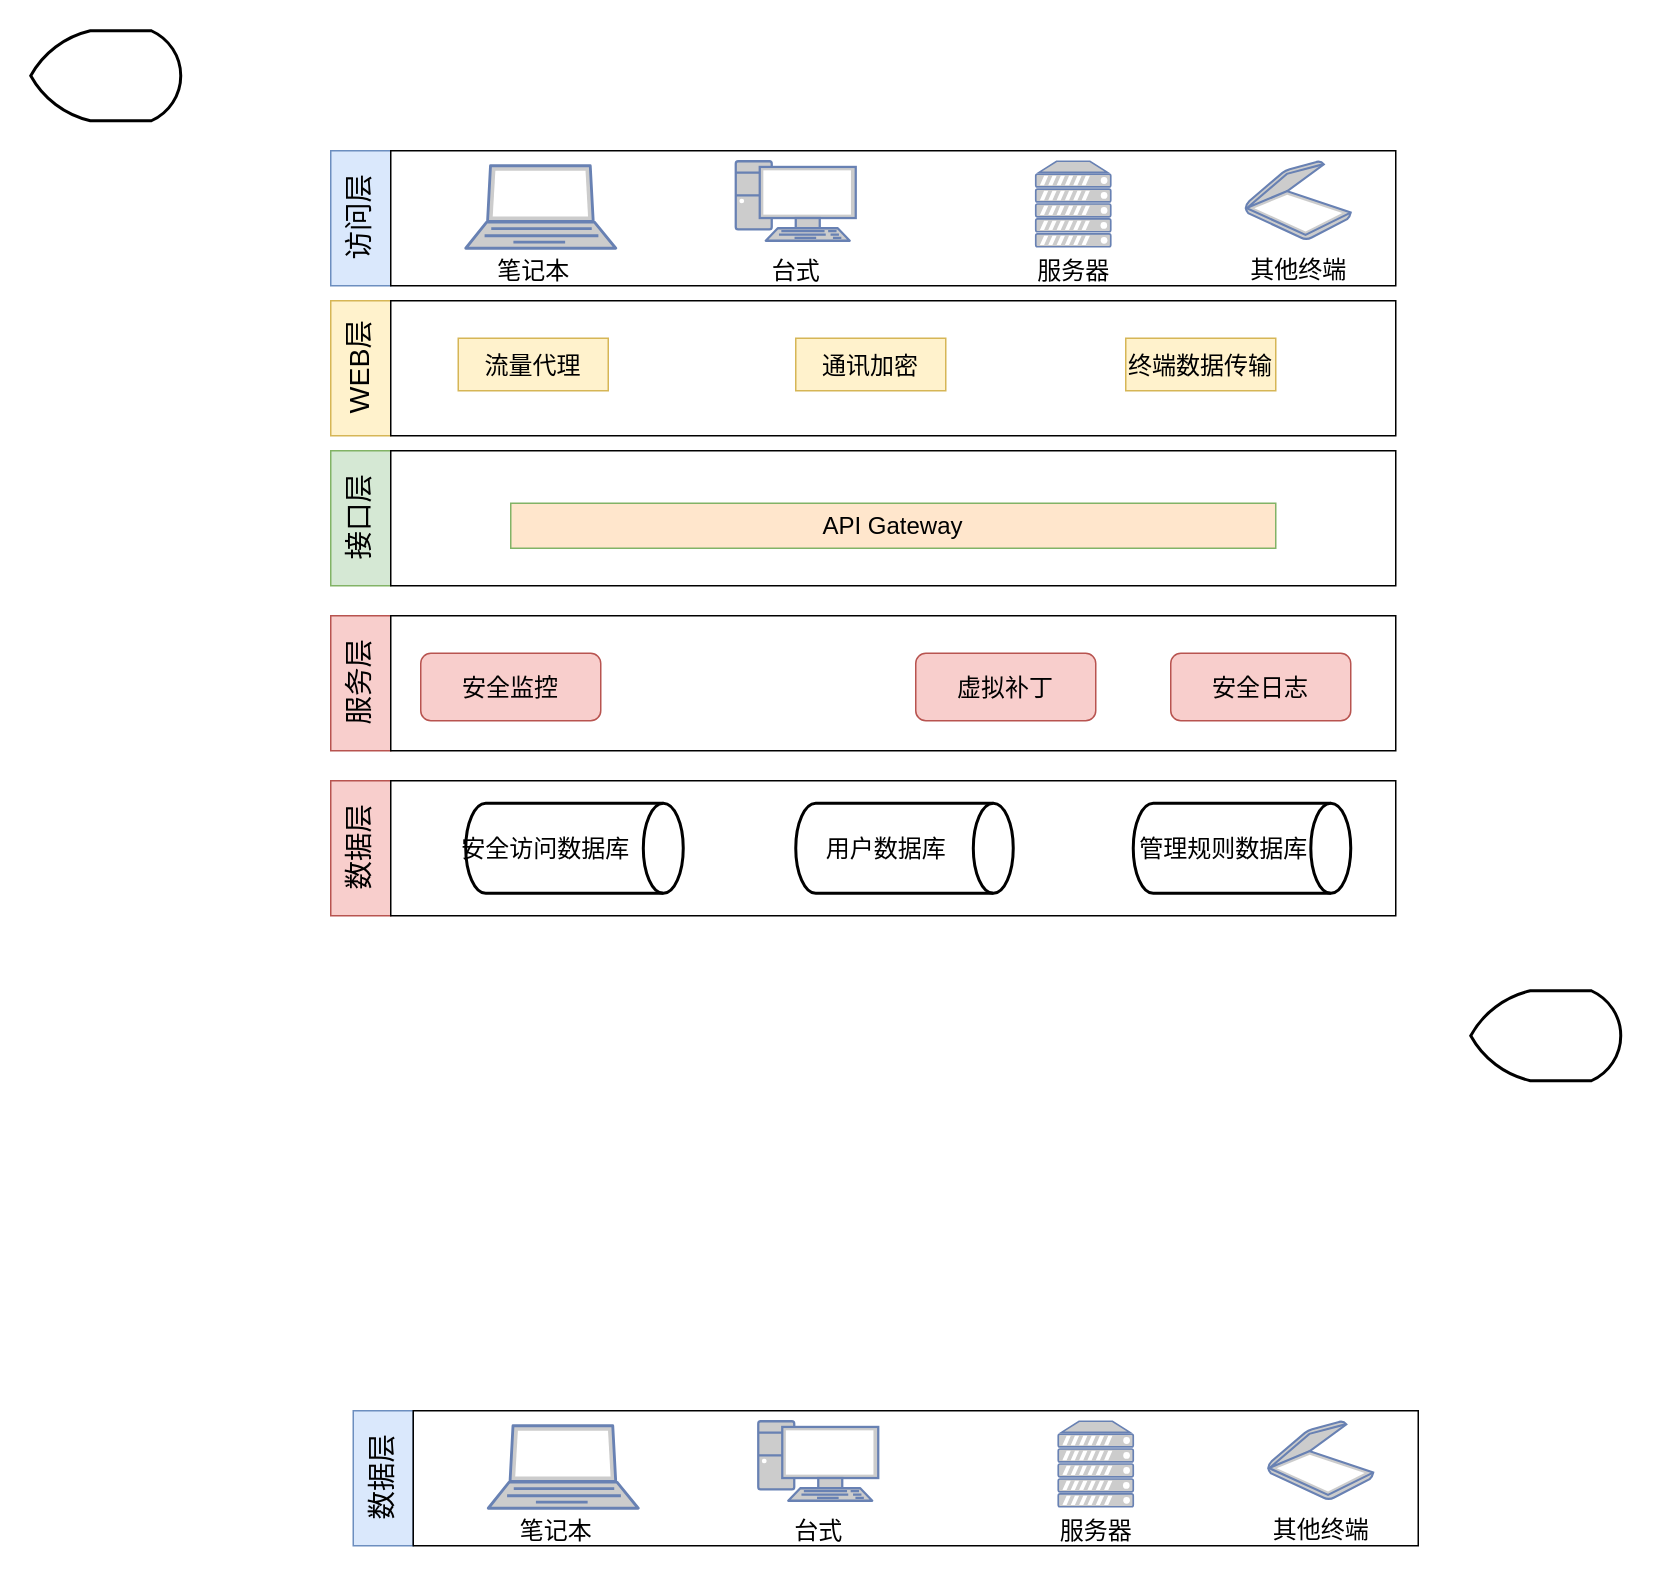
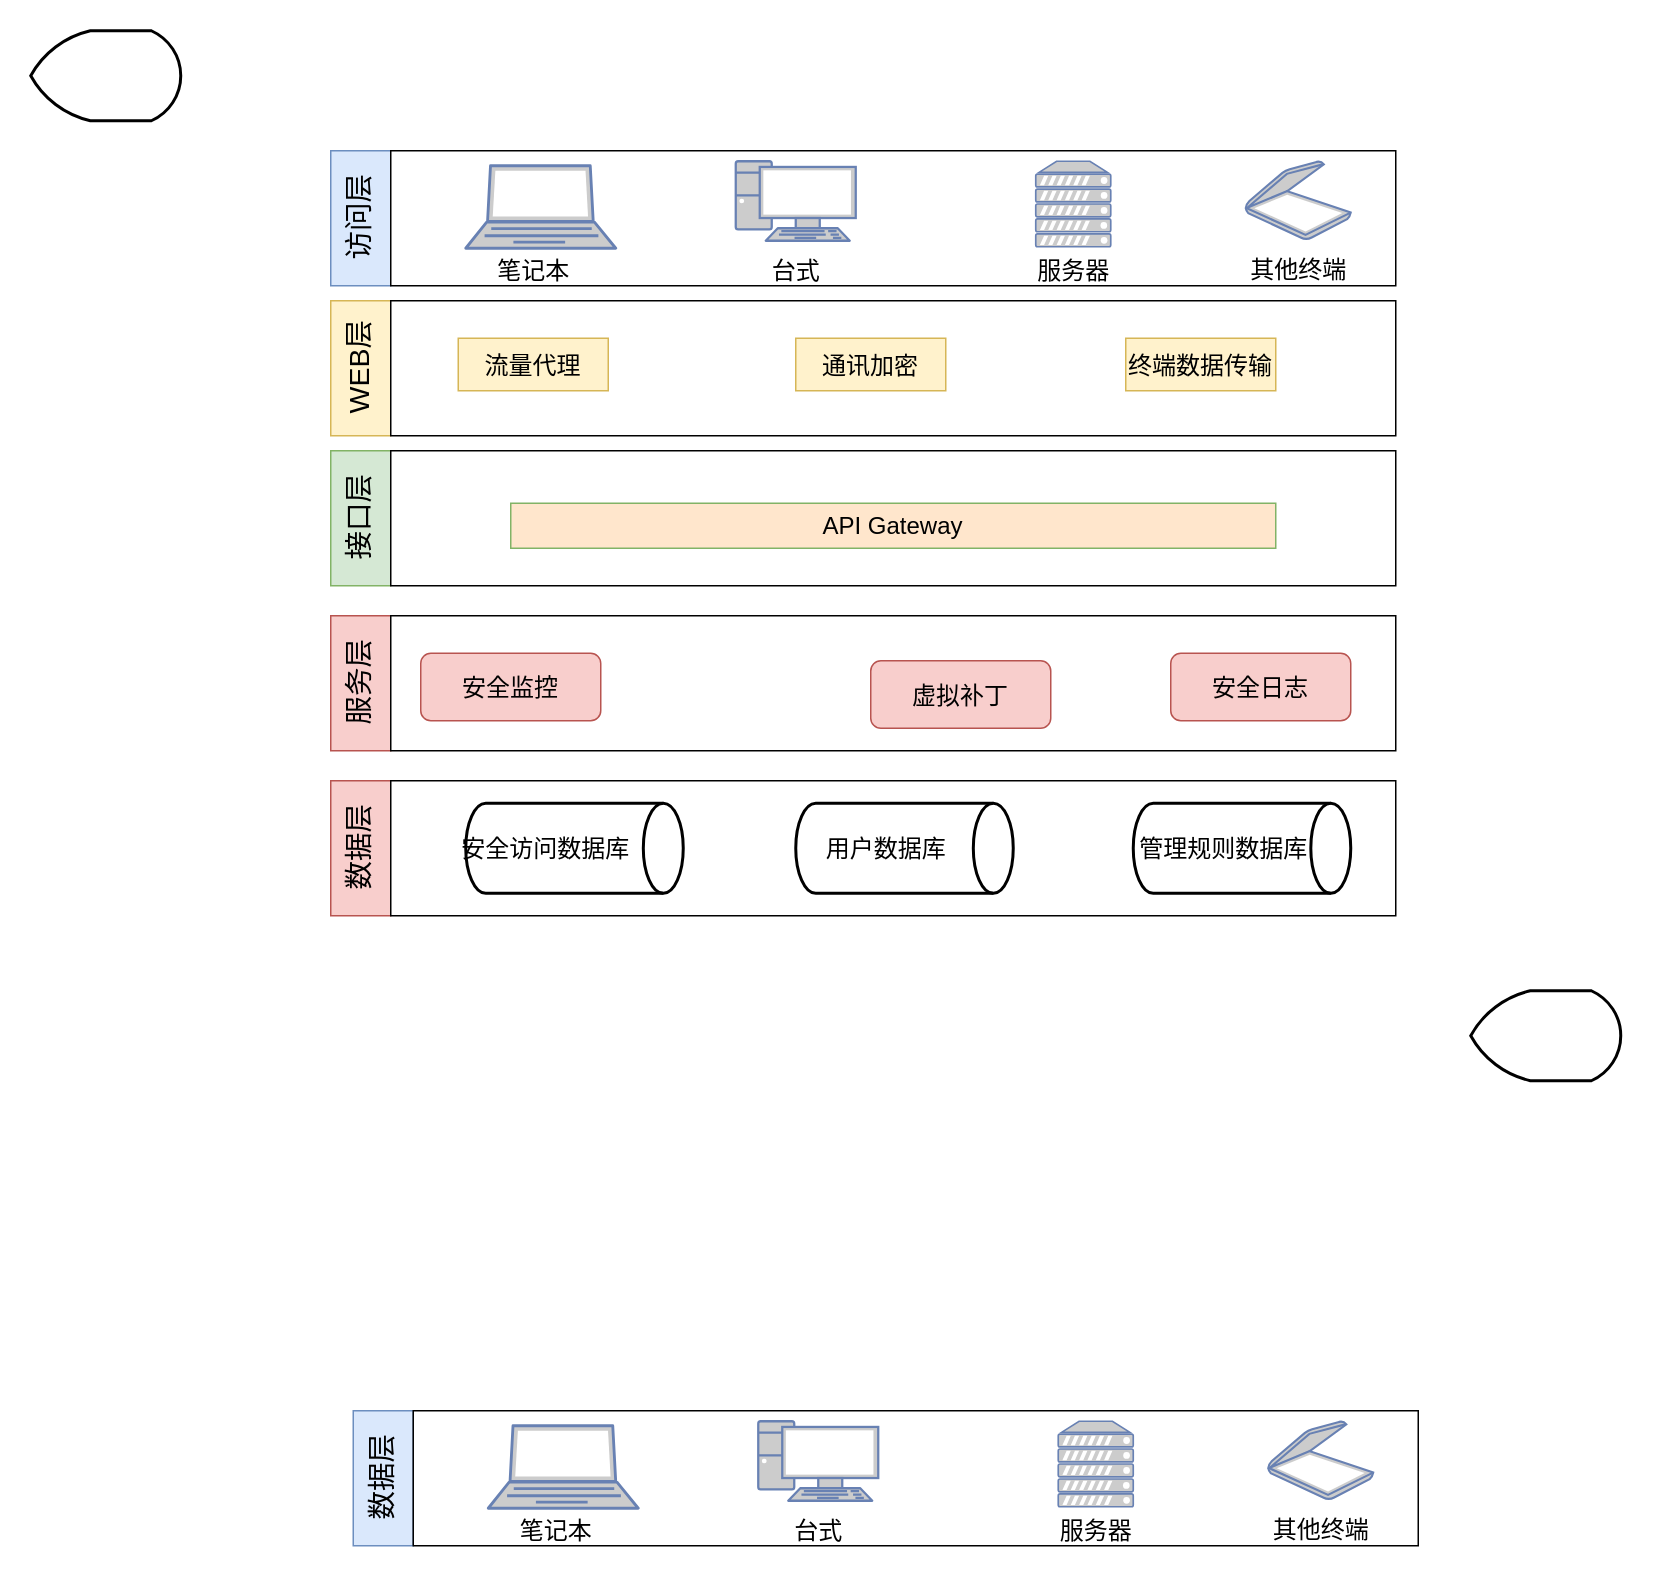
node "虚拟补丁": moved (1006, 687) -> (961, 695)
